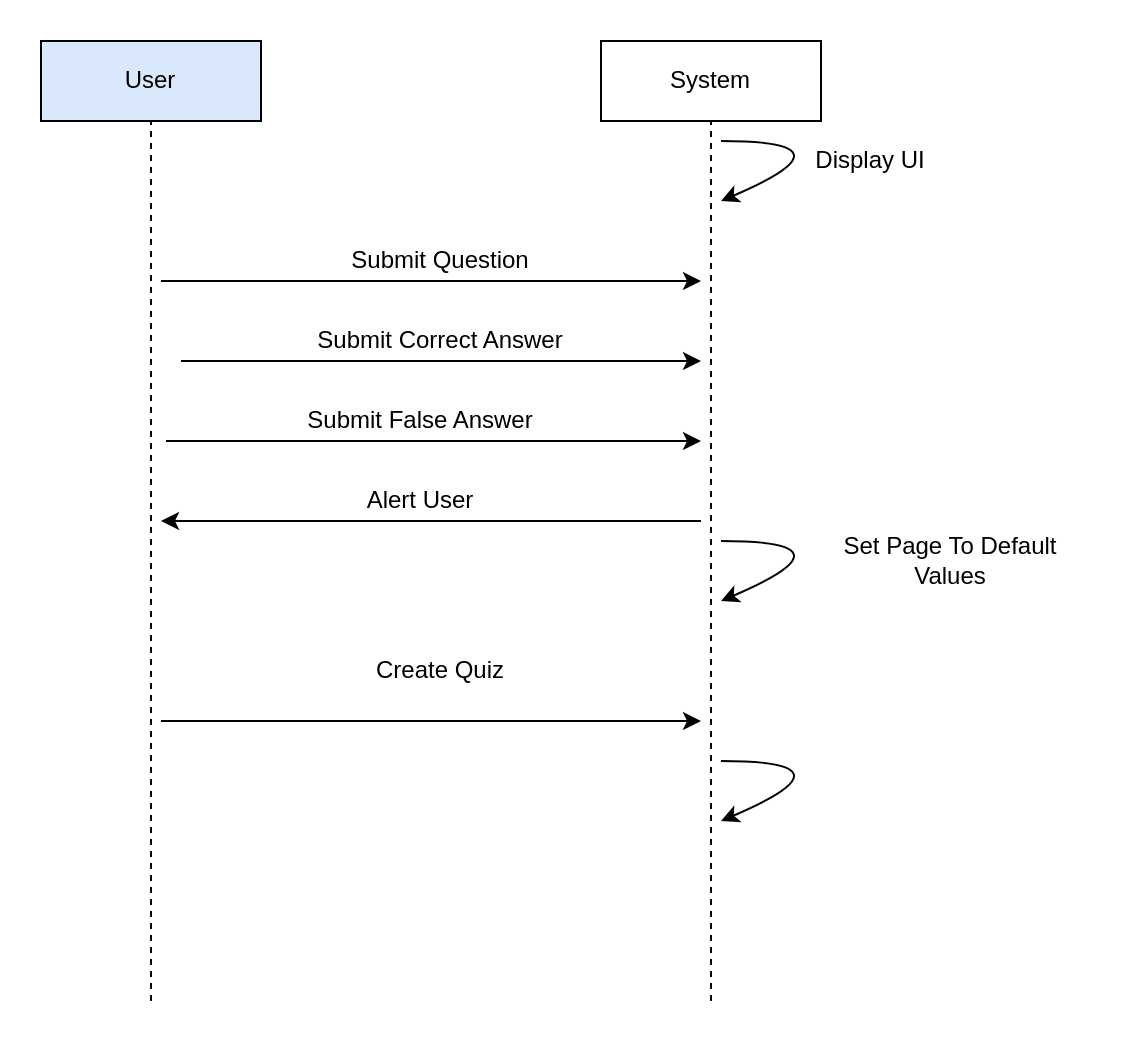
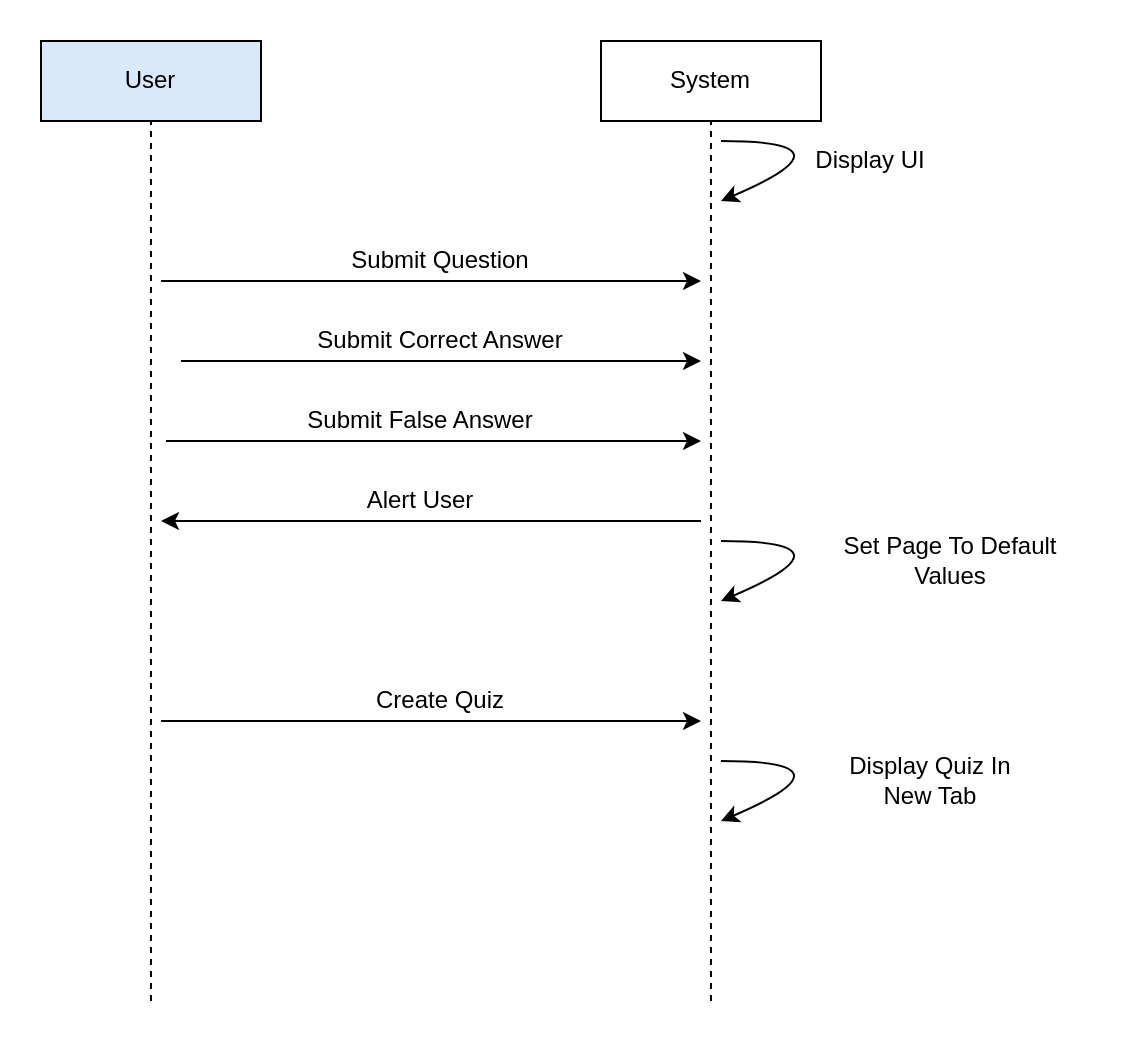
node "Create Quiz": moved (441, 671) -> (441, 701)
node "Display Quiz In New Tab": added
